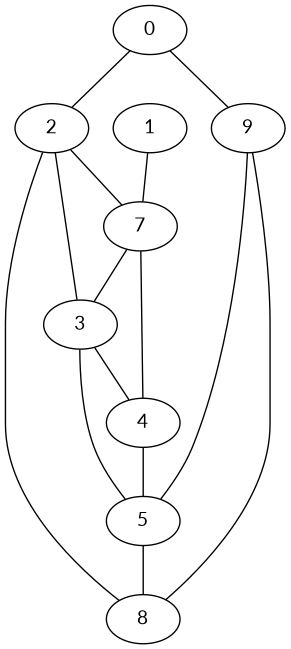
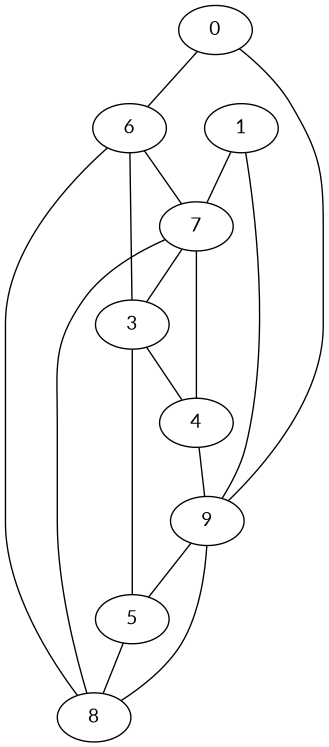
node "2": label "2" -> "6"
edge "1" -- "9": added
edge "7" -- "8": added
edge "4" -- "5": now "4" -- "9"
